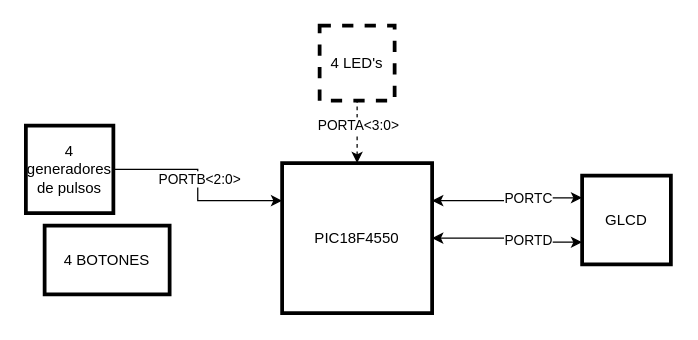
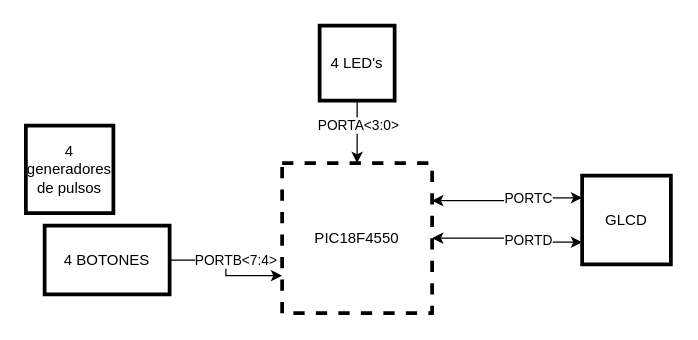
node "4 LED's": style dashed -> solid
edge "4 LED's" -> "PIC18F4550": style dashed -> solid
edge "4 generadores de pulsos" -> "PIC18F4550": removed, label "PORTB<2:0>"
node "PIC18F4550": style solid -> dashed
edge "4 BOTONES" -> "PIC18F4550": added, label "PORTB<7:4>"
